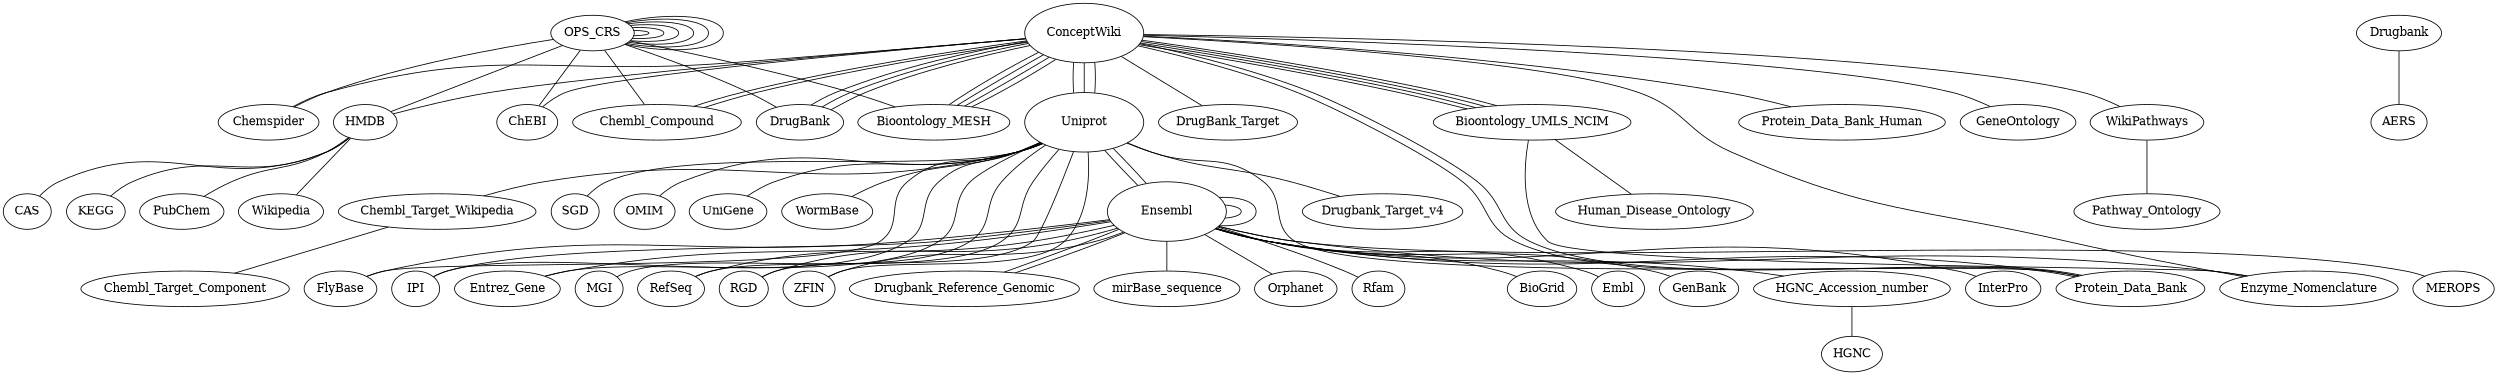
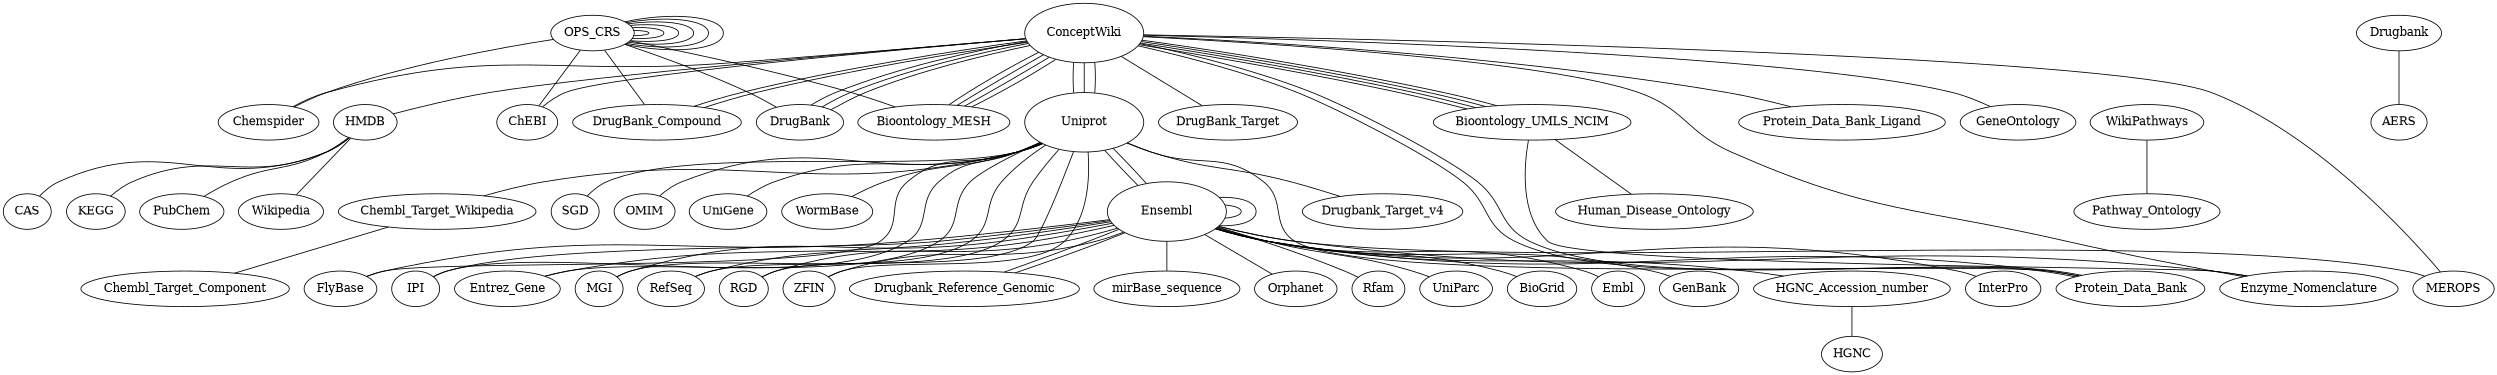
edge "ConceptWiki" -- "WikiPathways": now "ConceptWiki" -- "MEROPS"
edge "OPS_CRS" -- "HMDB": removed
node "Chembl_Compound": label "Chembl_Compound" -> "DrugBank_Compound"
node "Protein_Data_Bank_Human": label "Protein_Data_Bank_Human" -> "Protein_Data_Bank_Ligand"
edge "Ensembl" -- "MGI": added
node "UniParc": added
